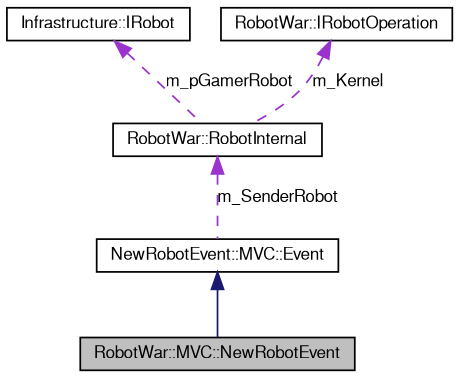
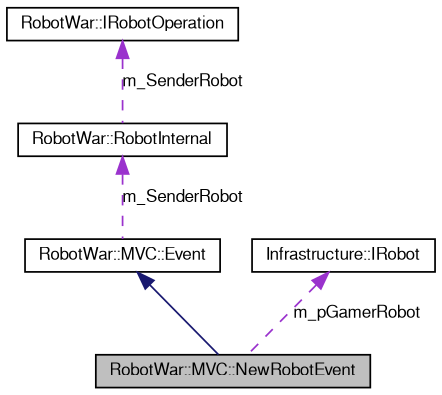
edge "RobotWar::RobotInternal" -> "RobotWar::IRobotOperation": label "m_Kernel" -> "m_SenderRobot"
edge "RobotWar::RobotInternal" -> "Infrastructure::IRobot": now "RobotWar::MVC::NewRobotEvent" -> "Infrastructure::IRobot"
node "NewRobotEvent::MVC::Event": label "NewRobotEvent::MVC::Event" -> "RobotWar::MVC::Event"
